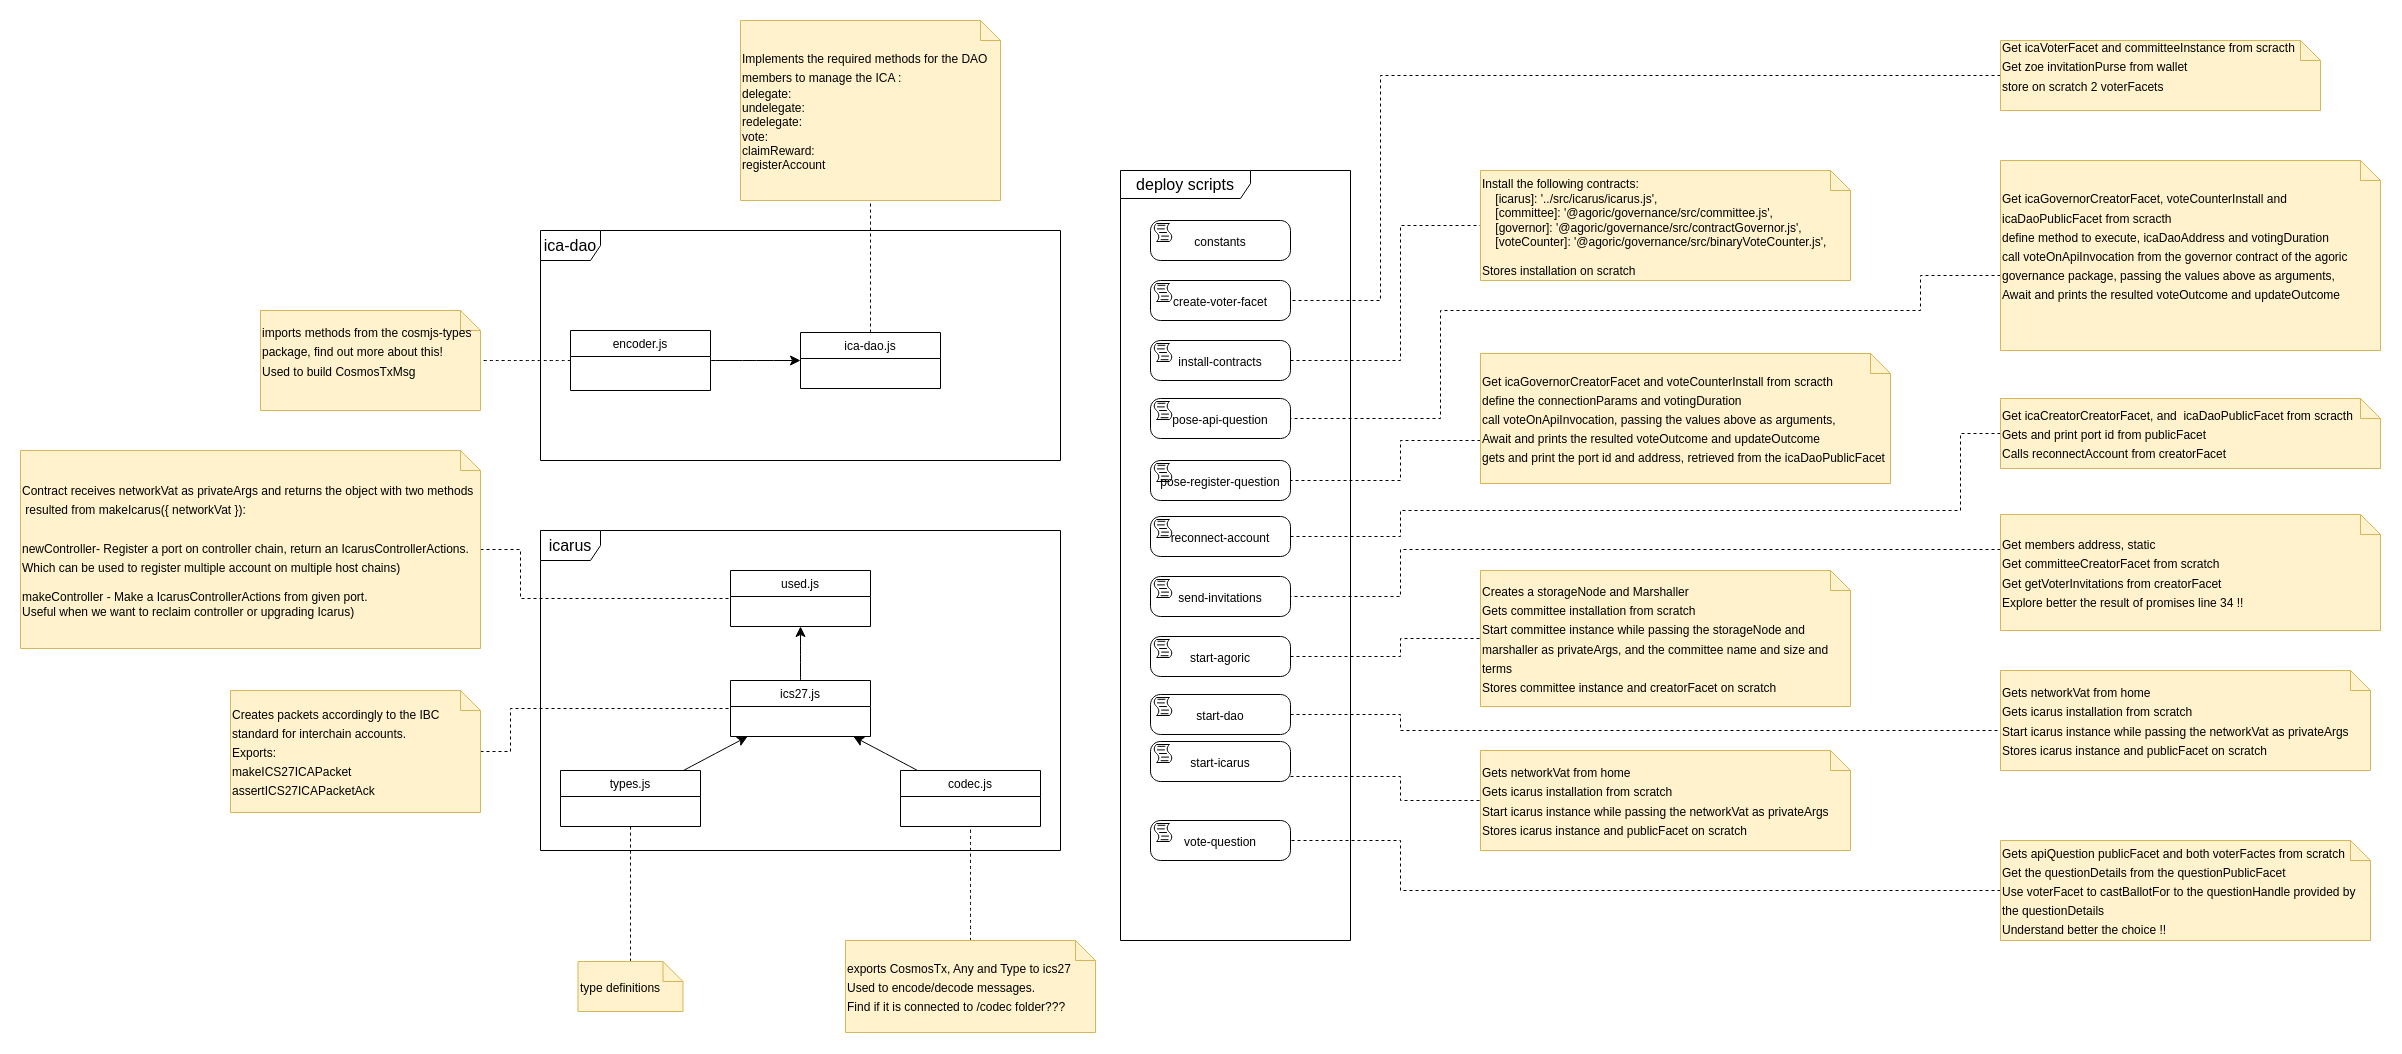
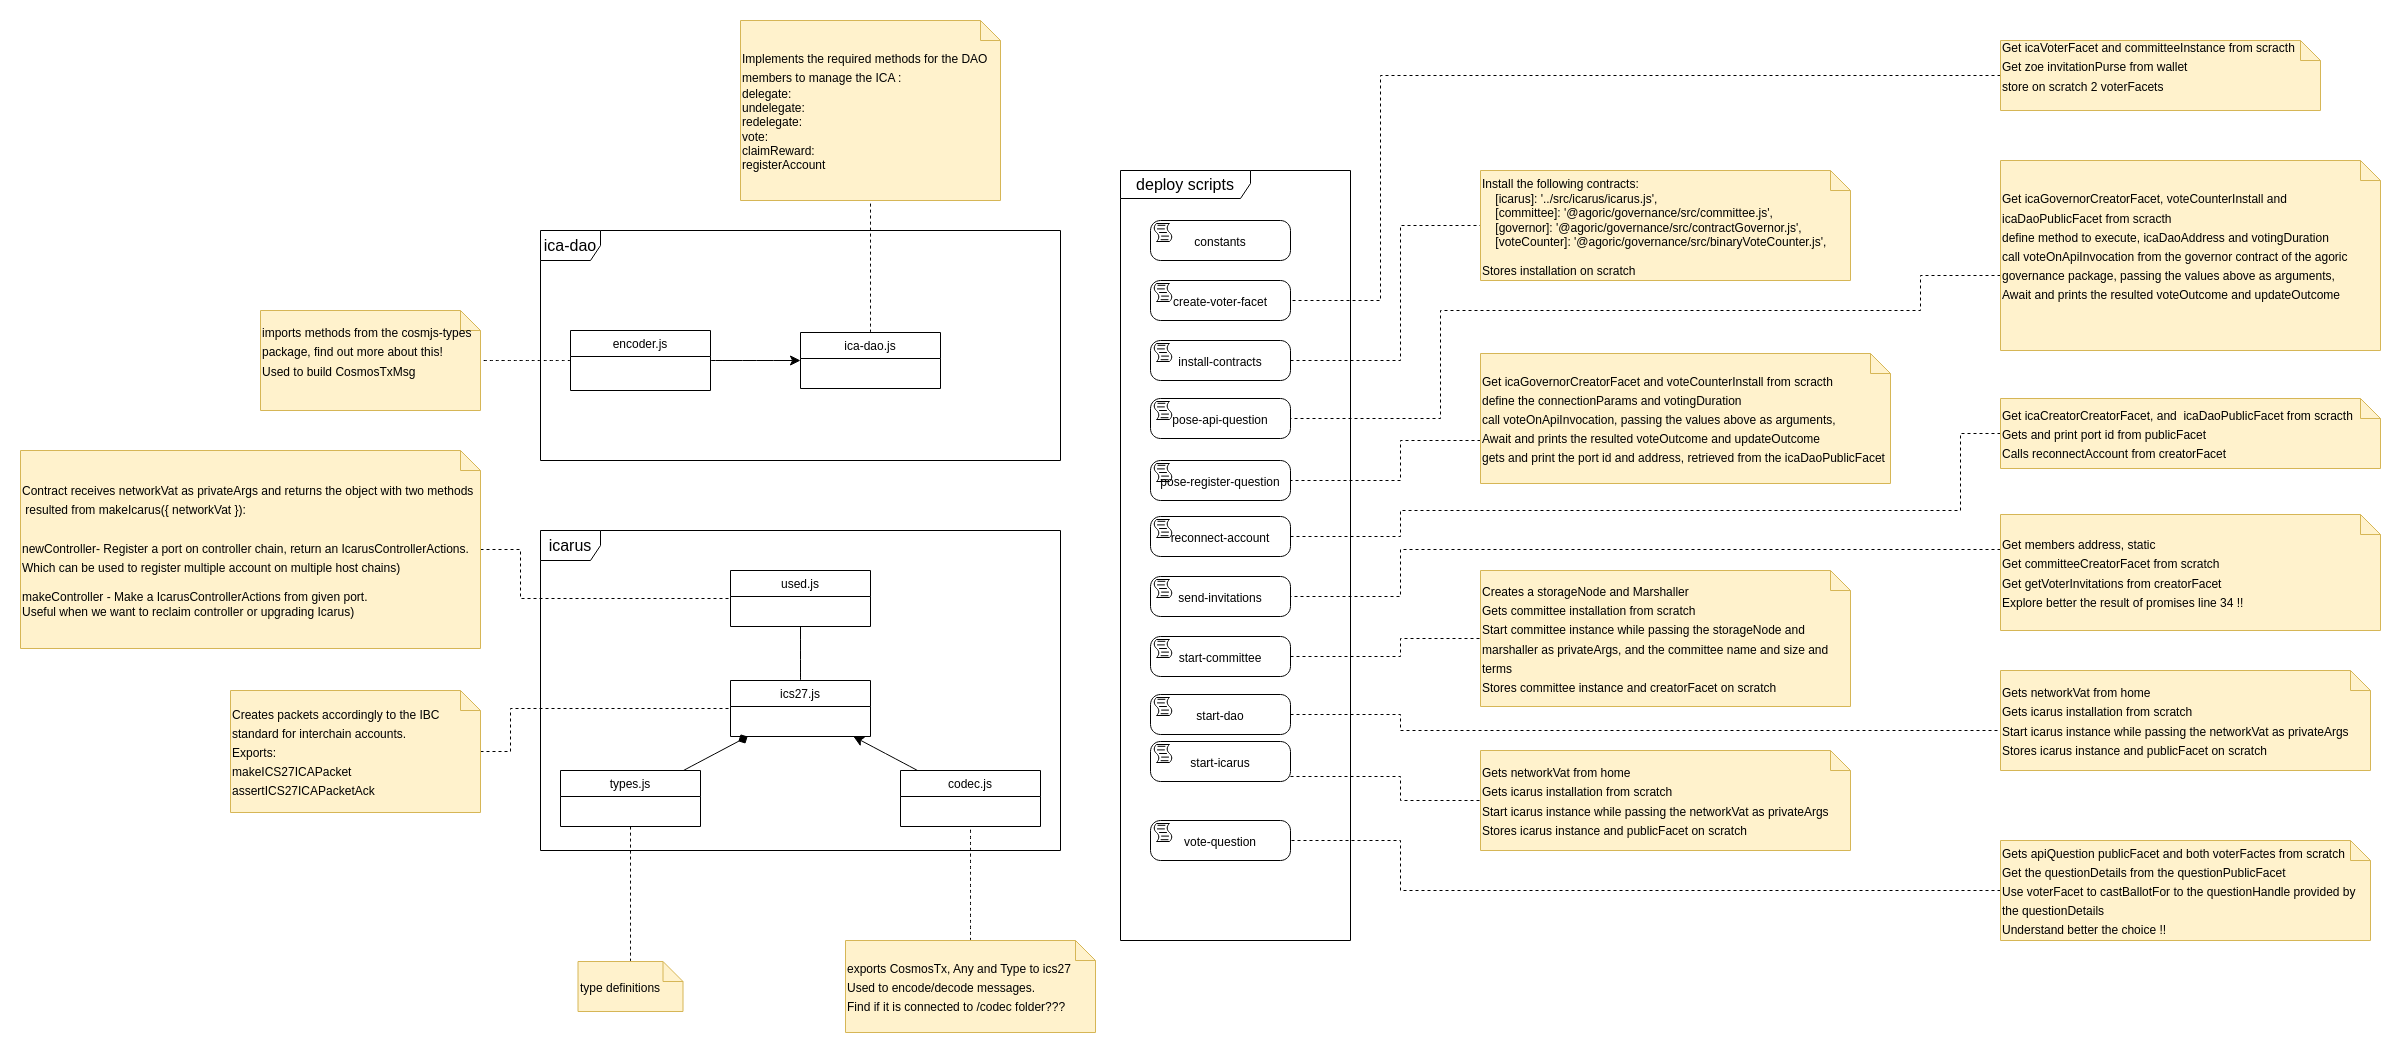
edge "ics27.js" -> "used.js": arrowhead classic -> none
node "start-agoric": label "start-agoric" -> "start-committee"
edge "types.js" -> "ics27.js": arrowhead classic -> diamond
